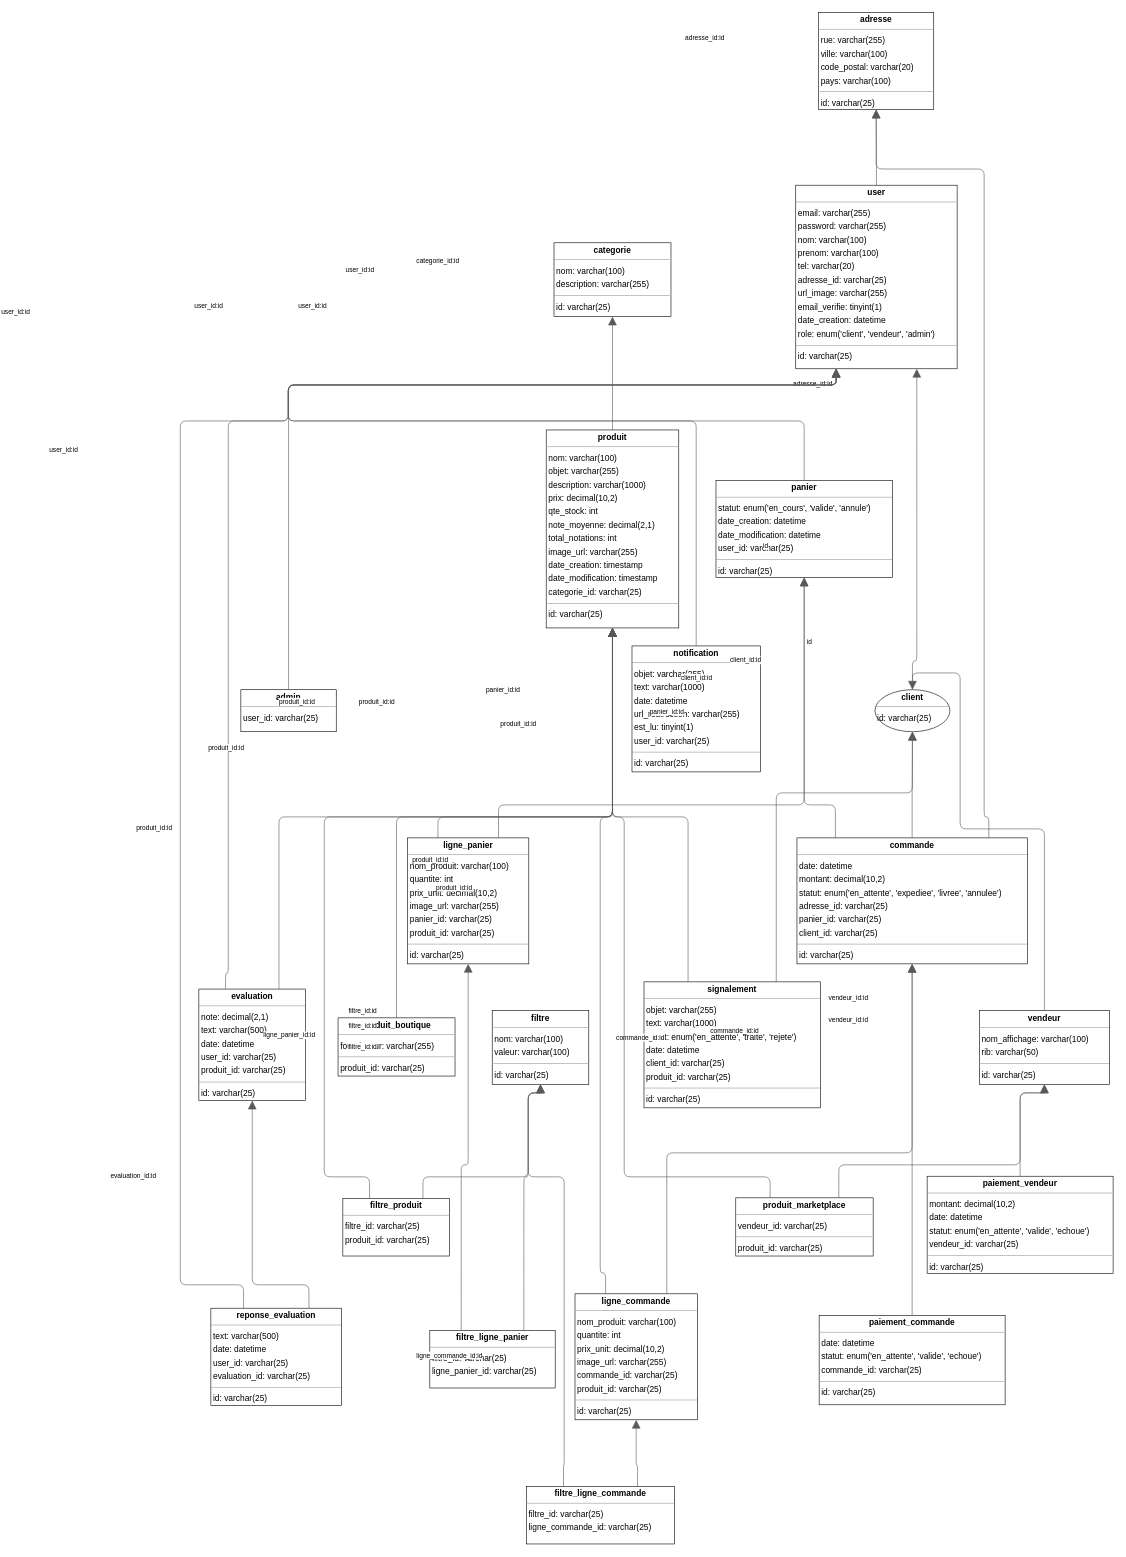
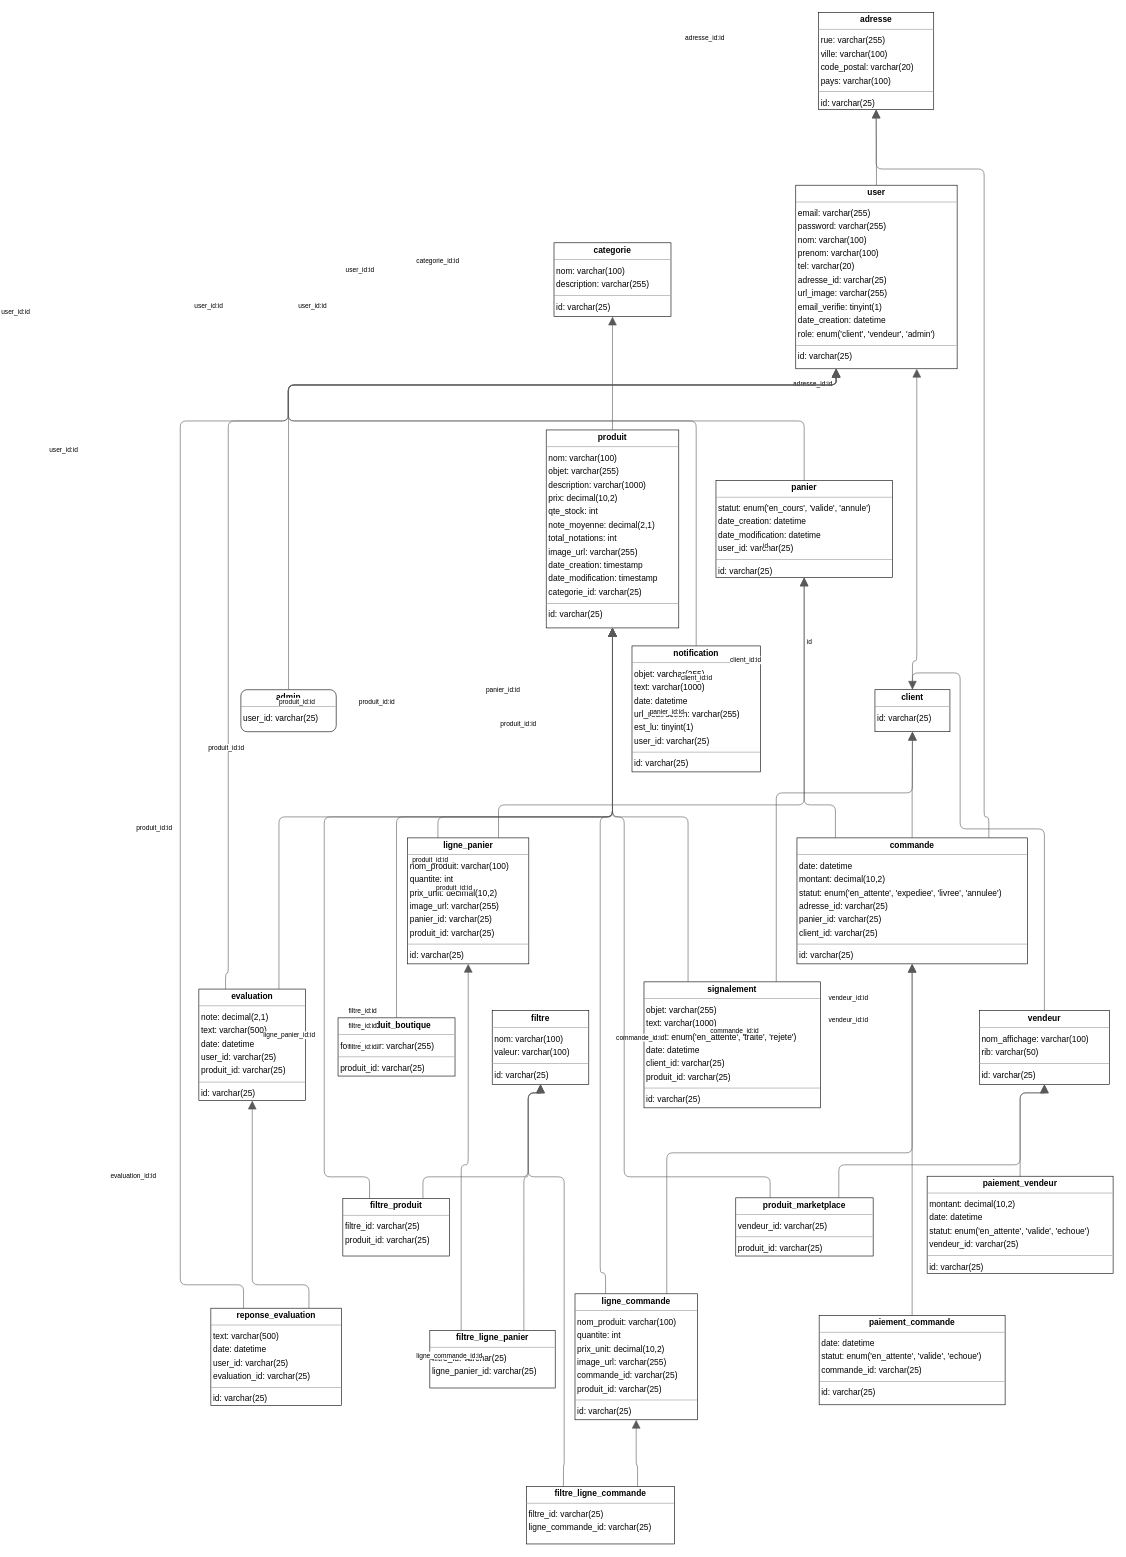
node "admin user_id: varchar(25)": shape rectangle -> rounded rectangle
node "client id: varchar(25)": shape ellipse -> rectangle
